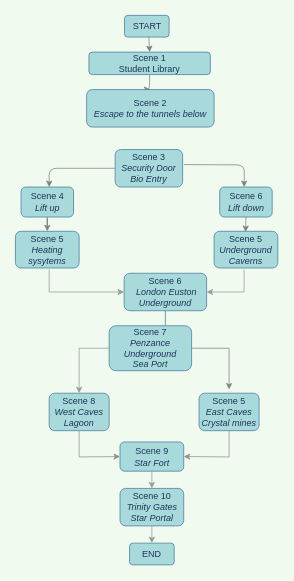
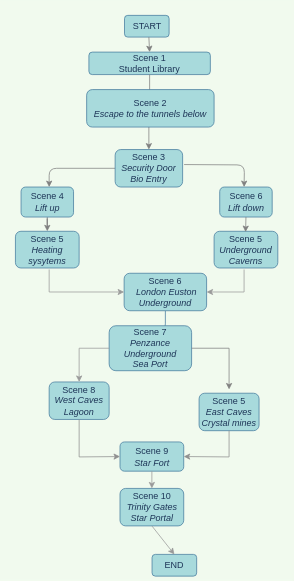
edge "Scene 1 Student Library" -> "Scene 2 Escape to the tunnels below": now "Scene 1 Student Library" -> "Scene 3 Security Door Bio Entry"
node "Scene 8 West Caves Lagoon": moved (79, 412) -> (79, 401)
node "END": moved (152, 554) -> (174, 566)
